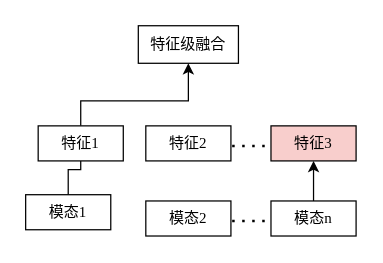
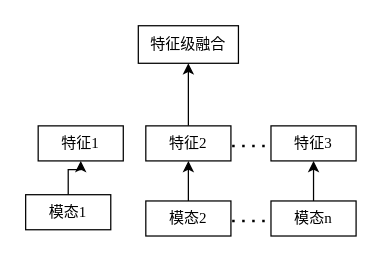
edge "特征1" -> "特征级融合": removed
edge "特征2" -> "特征级融合": added
node "特征3": fillcolor #f8cecc -> #ffffff
edge "特征1" -- "模态1": arrowhead none -> classic
edge "模态2" -> "特征2": added
